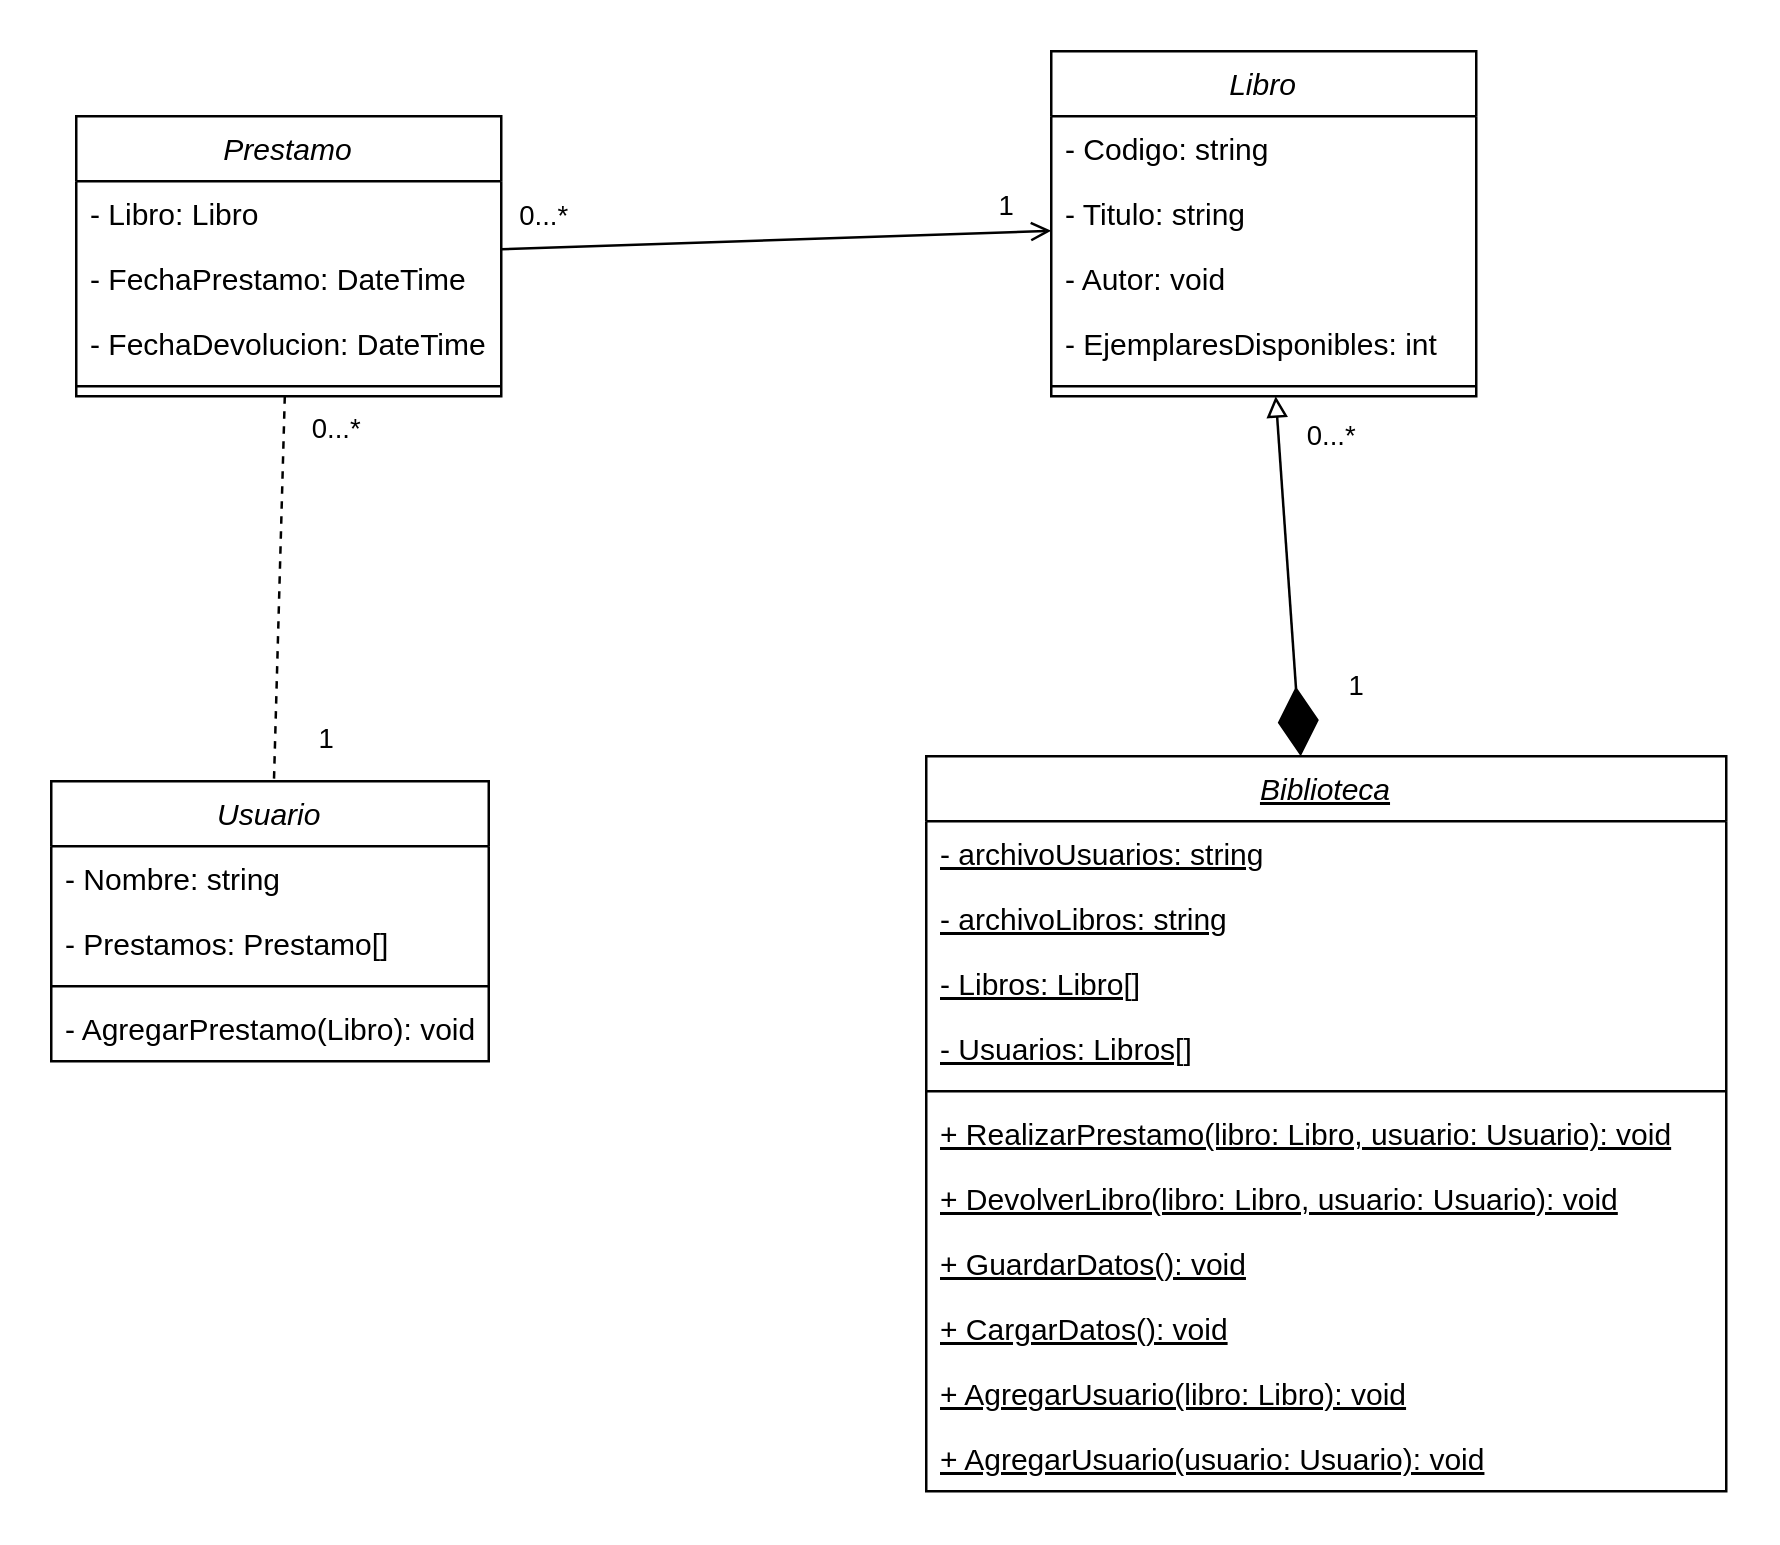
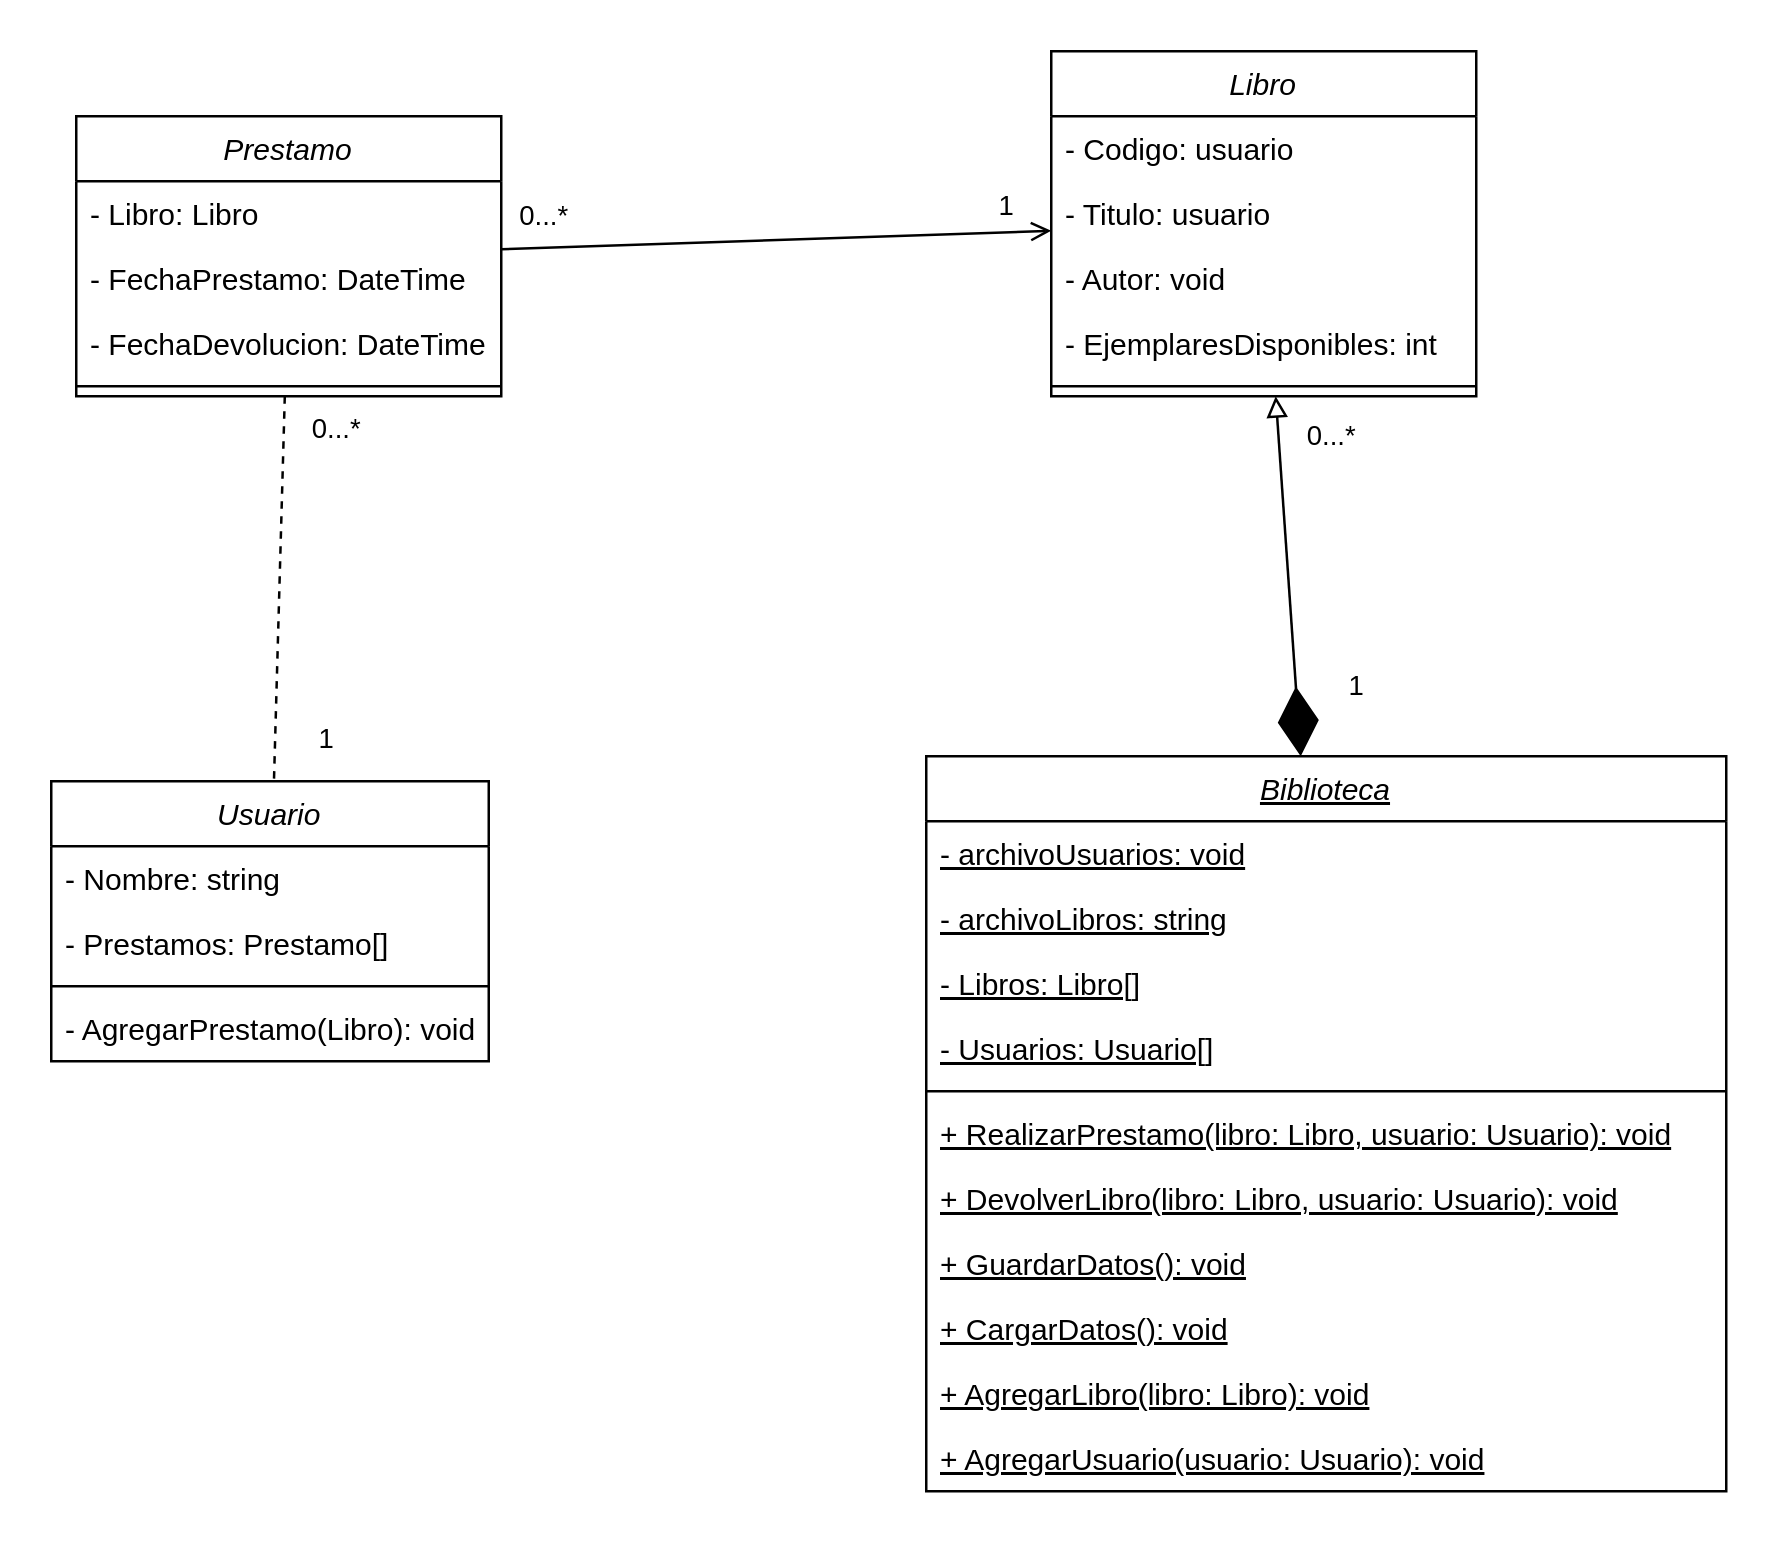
node "- Codigo: string": label "- Codigo: string" -> "- Codigo: usuario"
node "- Titulo: string": label "- Titulo: string" -> "- Titulo: usuario"
node "- archivoUsuarios: string": label "- archivoUsuarios: string" -> "- archivoUsuarios: void"
node "- Usuarios: Libros[]": label "- Usuarios: Libros[]" -> "- Usuarios: Usuario[]"
node "+ AgregarUsuario(libro: Libro): void": label "+ AgregarUsuario(libro: Libro): void" -> "+ AgregarLibro(libro: Libro): void"
